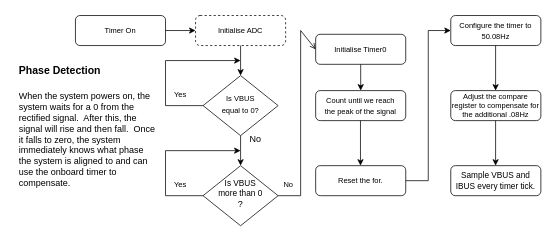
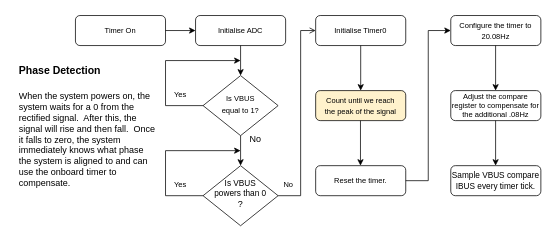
node "Initialise ADC": style dashed -> solid
node "Configure the timer to 50.08Hz": label "Configure the timer to 50.08Hz" -> "Configure the timer to 20.08Hz"
node "Initialise Timer0": moved (360, 49) -> (360, 30)
node "Is VBUS equal to 0?": label "Is VBUS equal to 0?" -> "Is VBUS equal to 1?"
node "Count until we reach the peak of the signal": fillcolor #ffffff -> #fff2cc
node "Reset the for.": label "Reset the for." -> "Reset the timer."
node "Sample VBUS and IBUS every timer tick.": label "Sample VBUS and IBUS every timer tick." -> "Sample VBUS compare IBUS every timer tick."
node "Is VBUS more than 0 ?": label "Is VBUS more than 0 ?" -> "Is VBUS powers than 0 ?"
